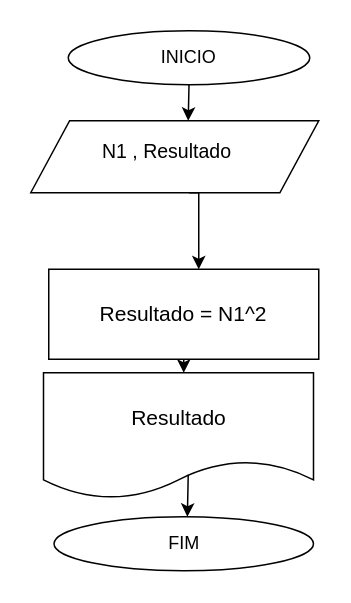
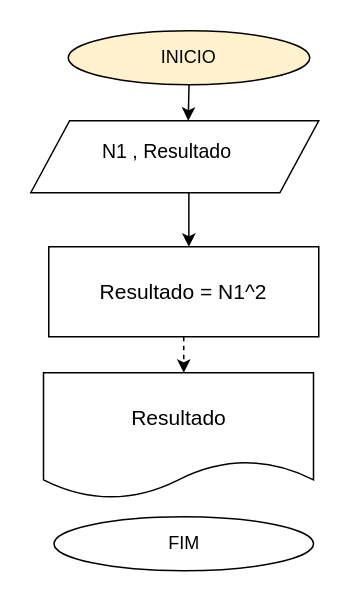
node "INICIO": fillcolor #ffffff -> #fff2cc
node "Resultado = N1^2": moved (184, 314) -> (184, 292)
edge "Resultado" -> "FIM": removed
